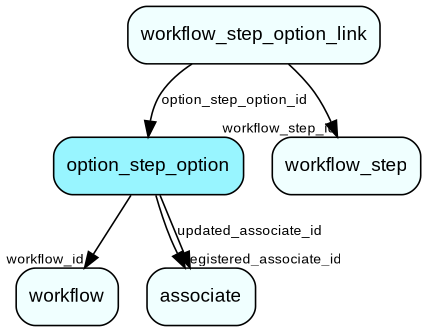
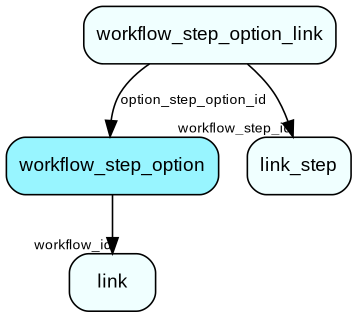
node "option_step_option": label "option_step_option" -> "workflow_step_option"
node "workflow_step": label "workflow_step" -> "link_step"
node "workflow": label "workflow" -> "link"
node "associate": removed
